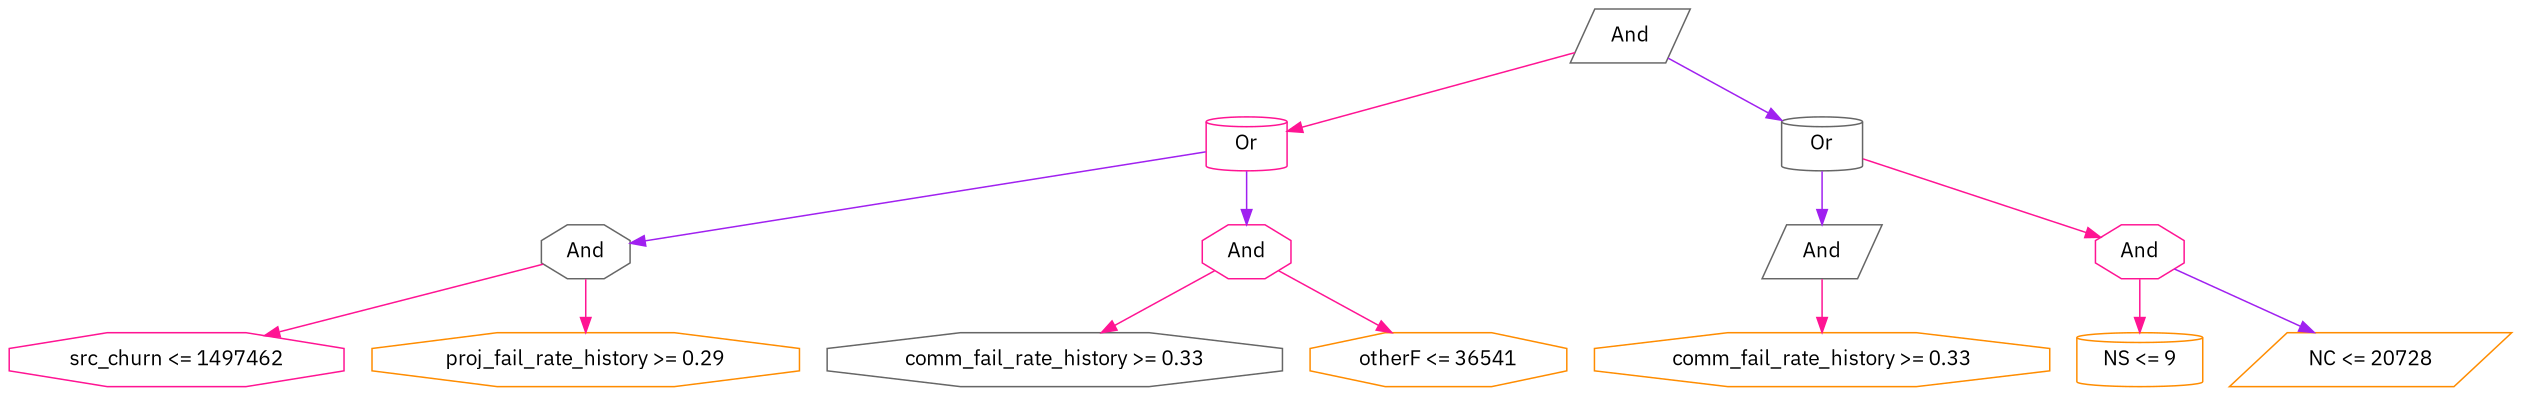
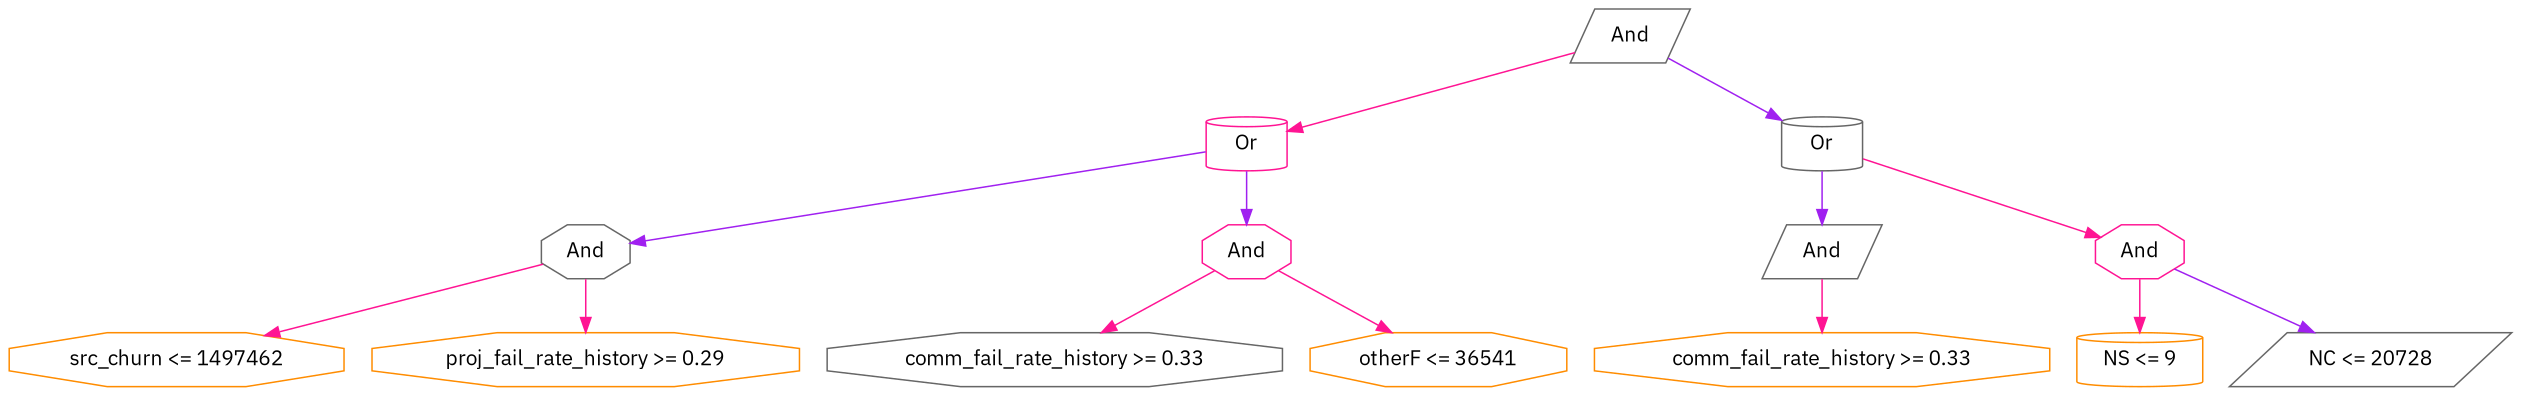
node "src_churn <= 1497462": color deeppink -> darkorange
node "NC <= 20728": color darkorange -> gray40
